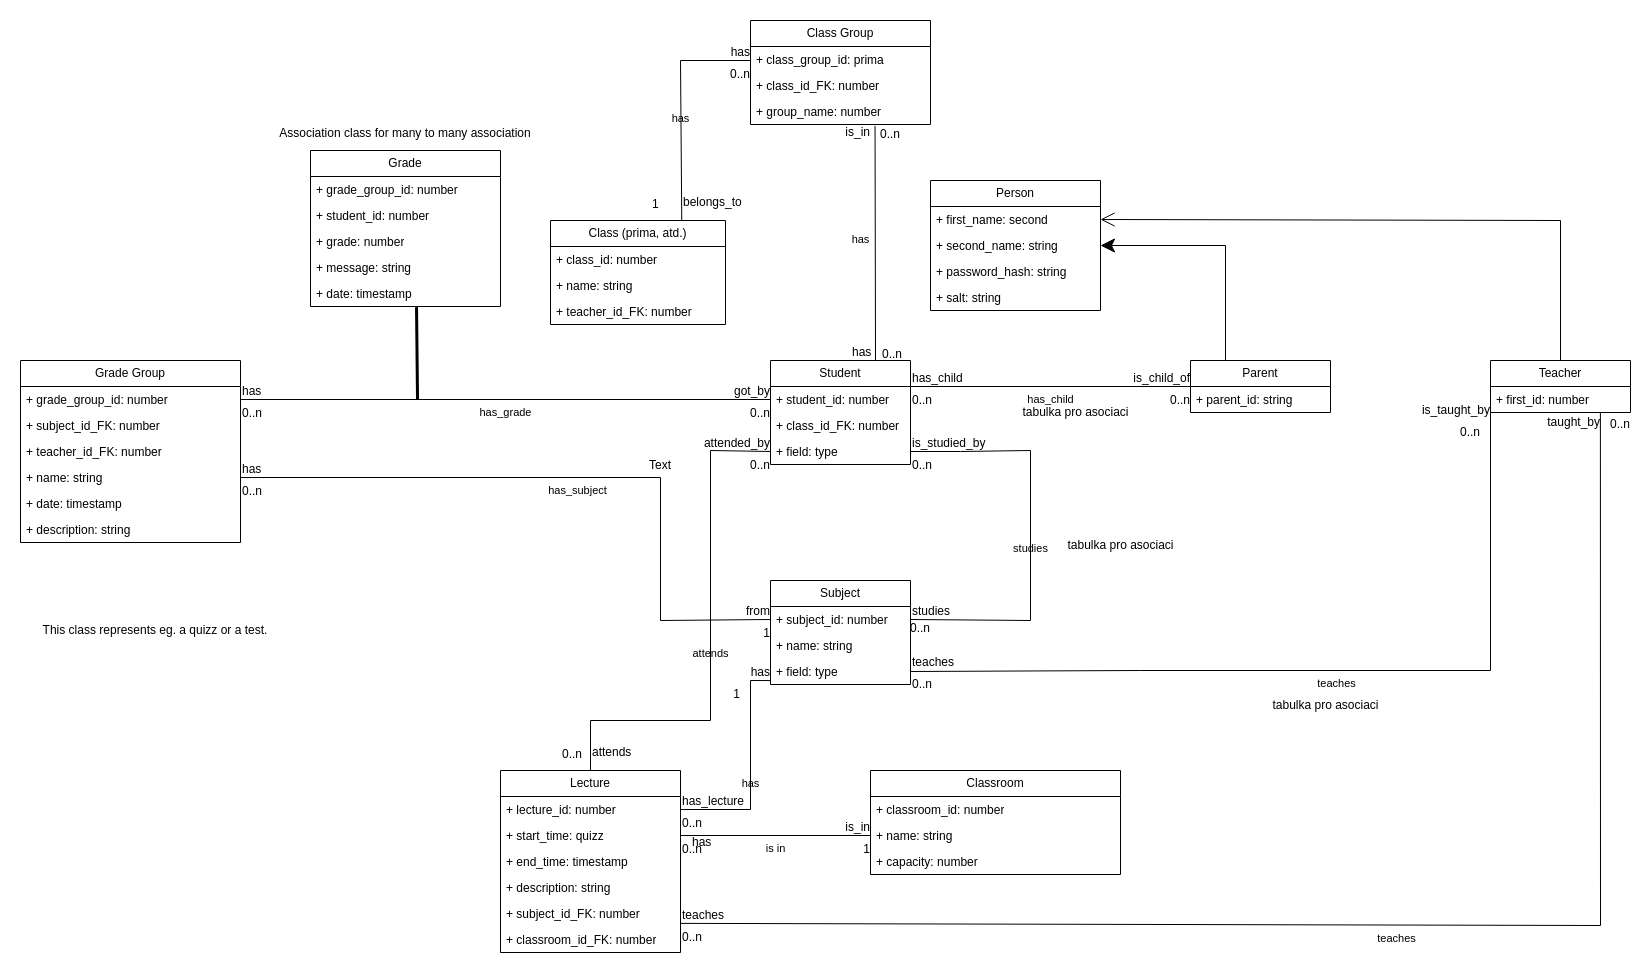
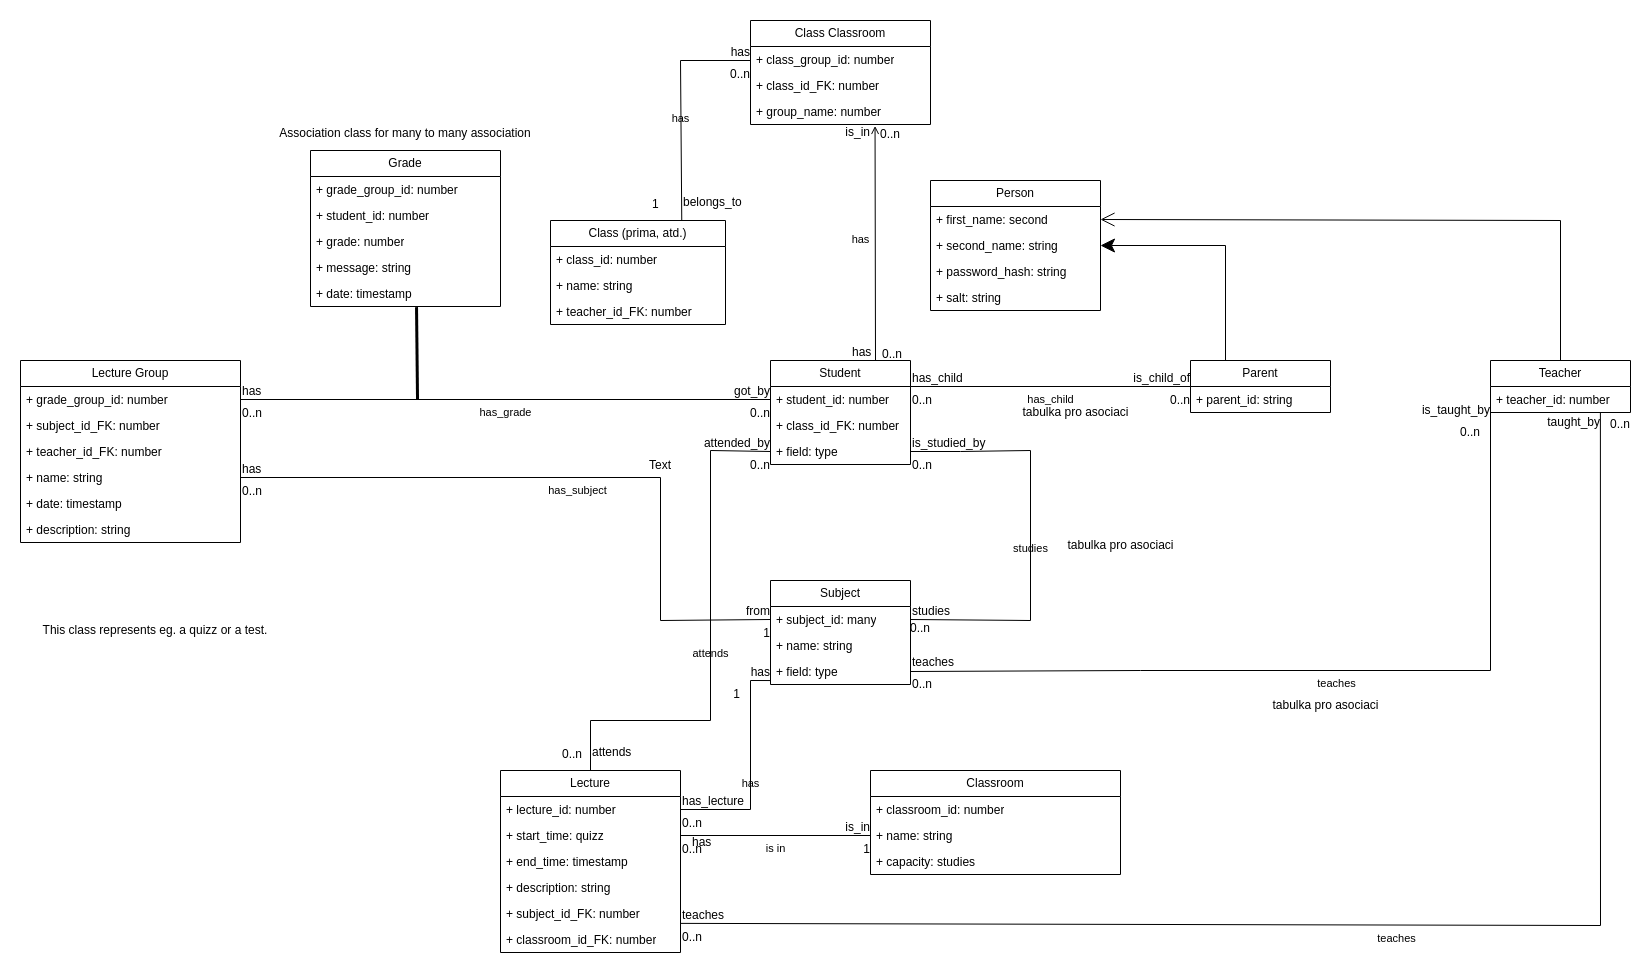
node "Class Group": label "Class Group" -> "Class Classroom"
node "+ class_group_id: prima": label "+ class_group_id: prima" -> "+ class_group_id: number"
edge "+ group_name: number" -- "Student": arrowhead none -> open
node "Grade Group": label "Grade Group" -> "Lecture Group"
node "+ first_id: number": label "+ first_id: number" -> "+ teacher_id: number"
node "+ subject_id: number": label "+ subject_id: number" -> "+ subject_id: many"
node "+ capacity: number": label "+ capacity: number" -> "+ capacity: studies"
